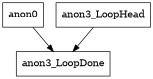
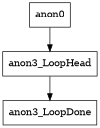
edge "anon0" -> "anon3_LoopDone": now "anon0" -> "anon3_LoopHead"
